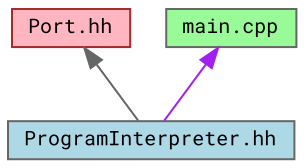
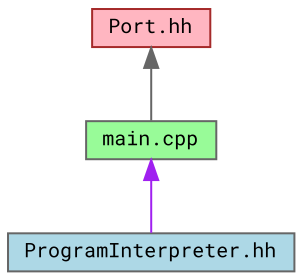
edge "ProgramInterpreter.hh" -> "Port.hh": now "main.cpp" -> "Port.hh"
